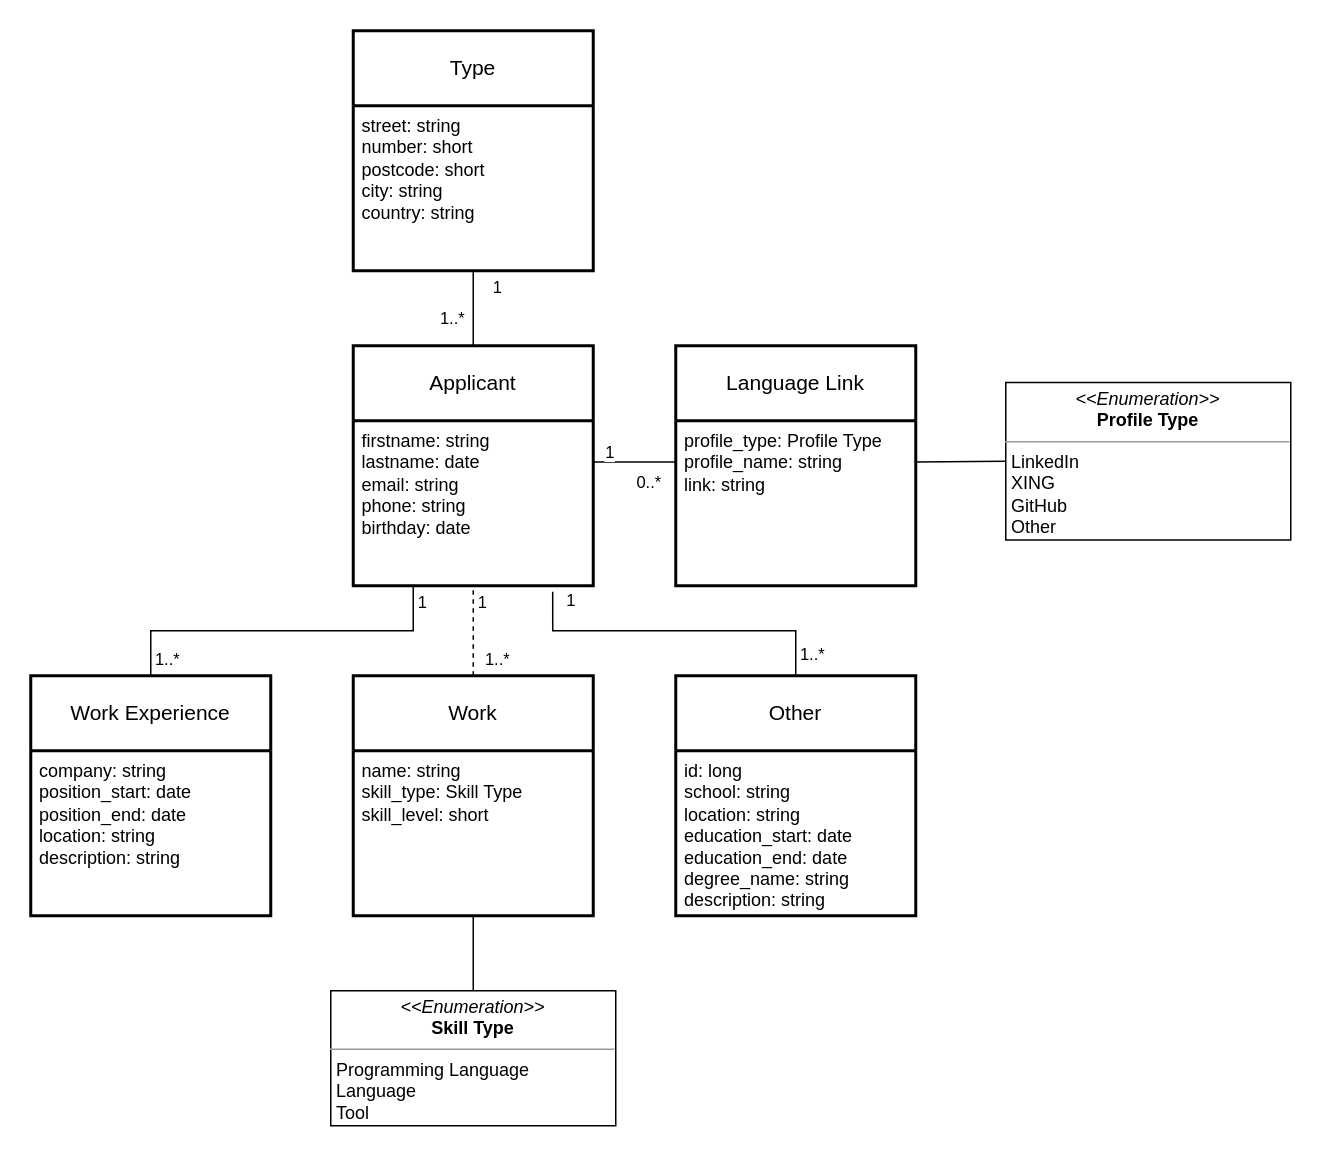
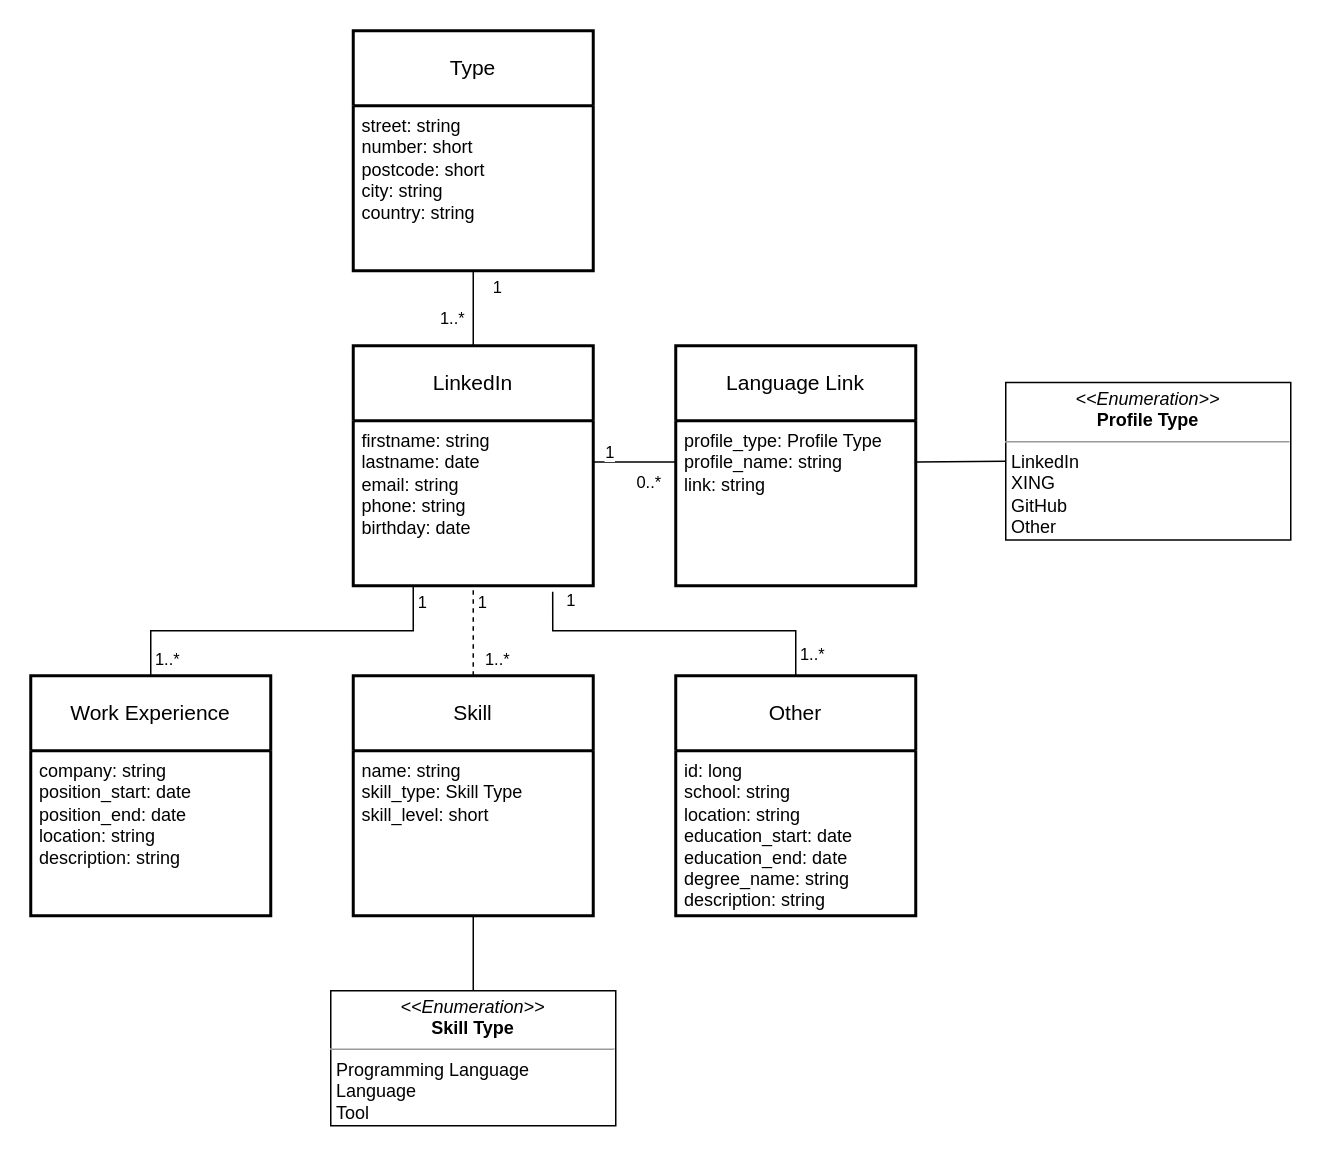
node "Applicant": label "Applicant" -> "LinkedIn"
node "Work": label "Work" -> "Skill"
